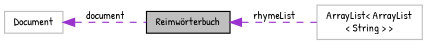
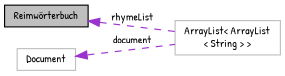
edge "Reimwörterbuch" -> "Document": now "ArrayList< ArrayList < String > >" -> "Document"
